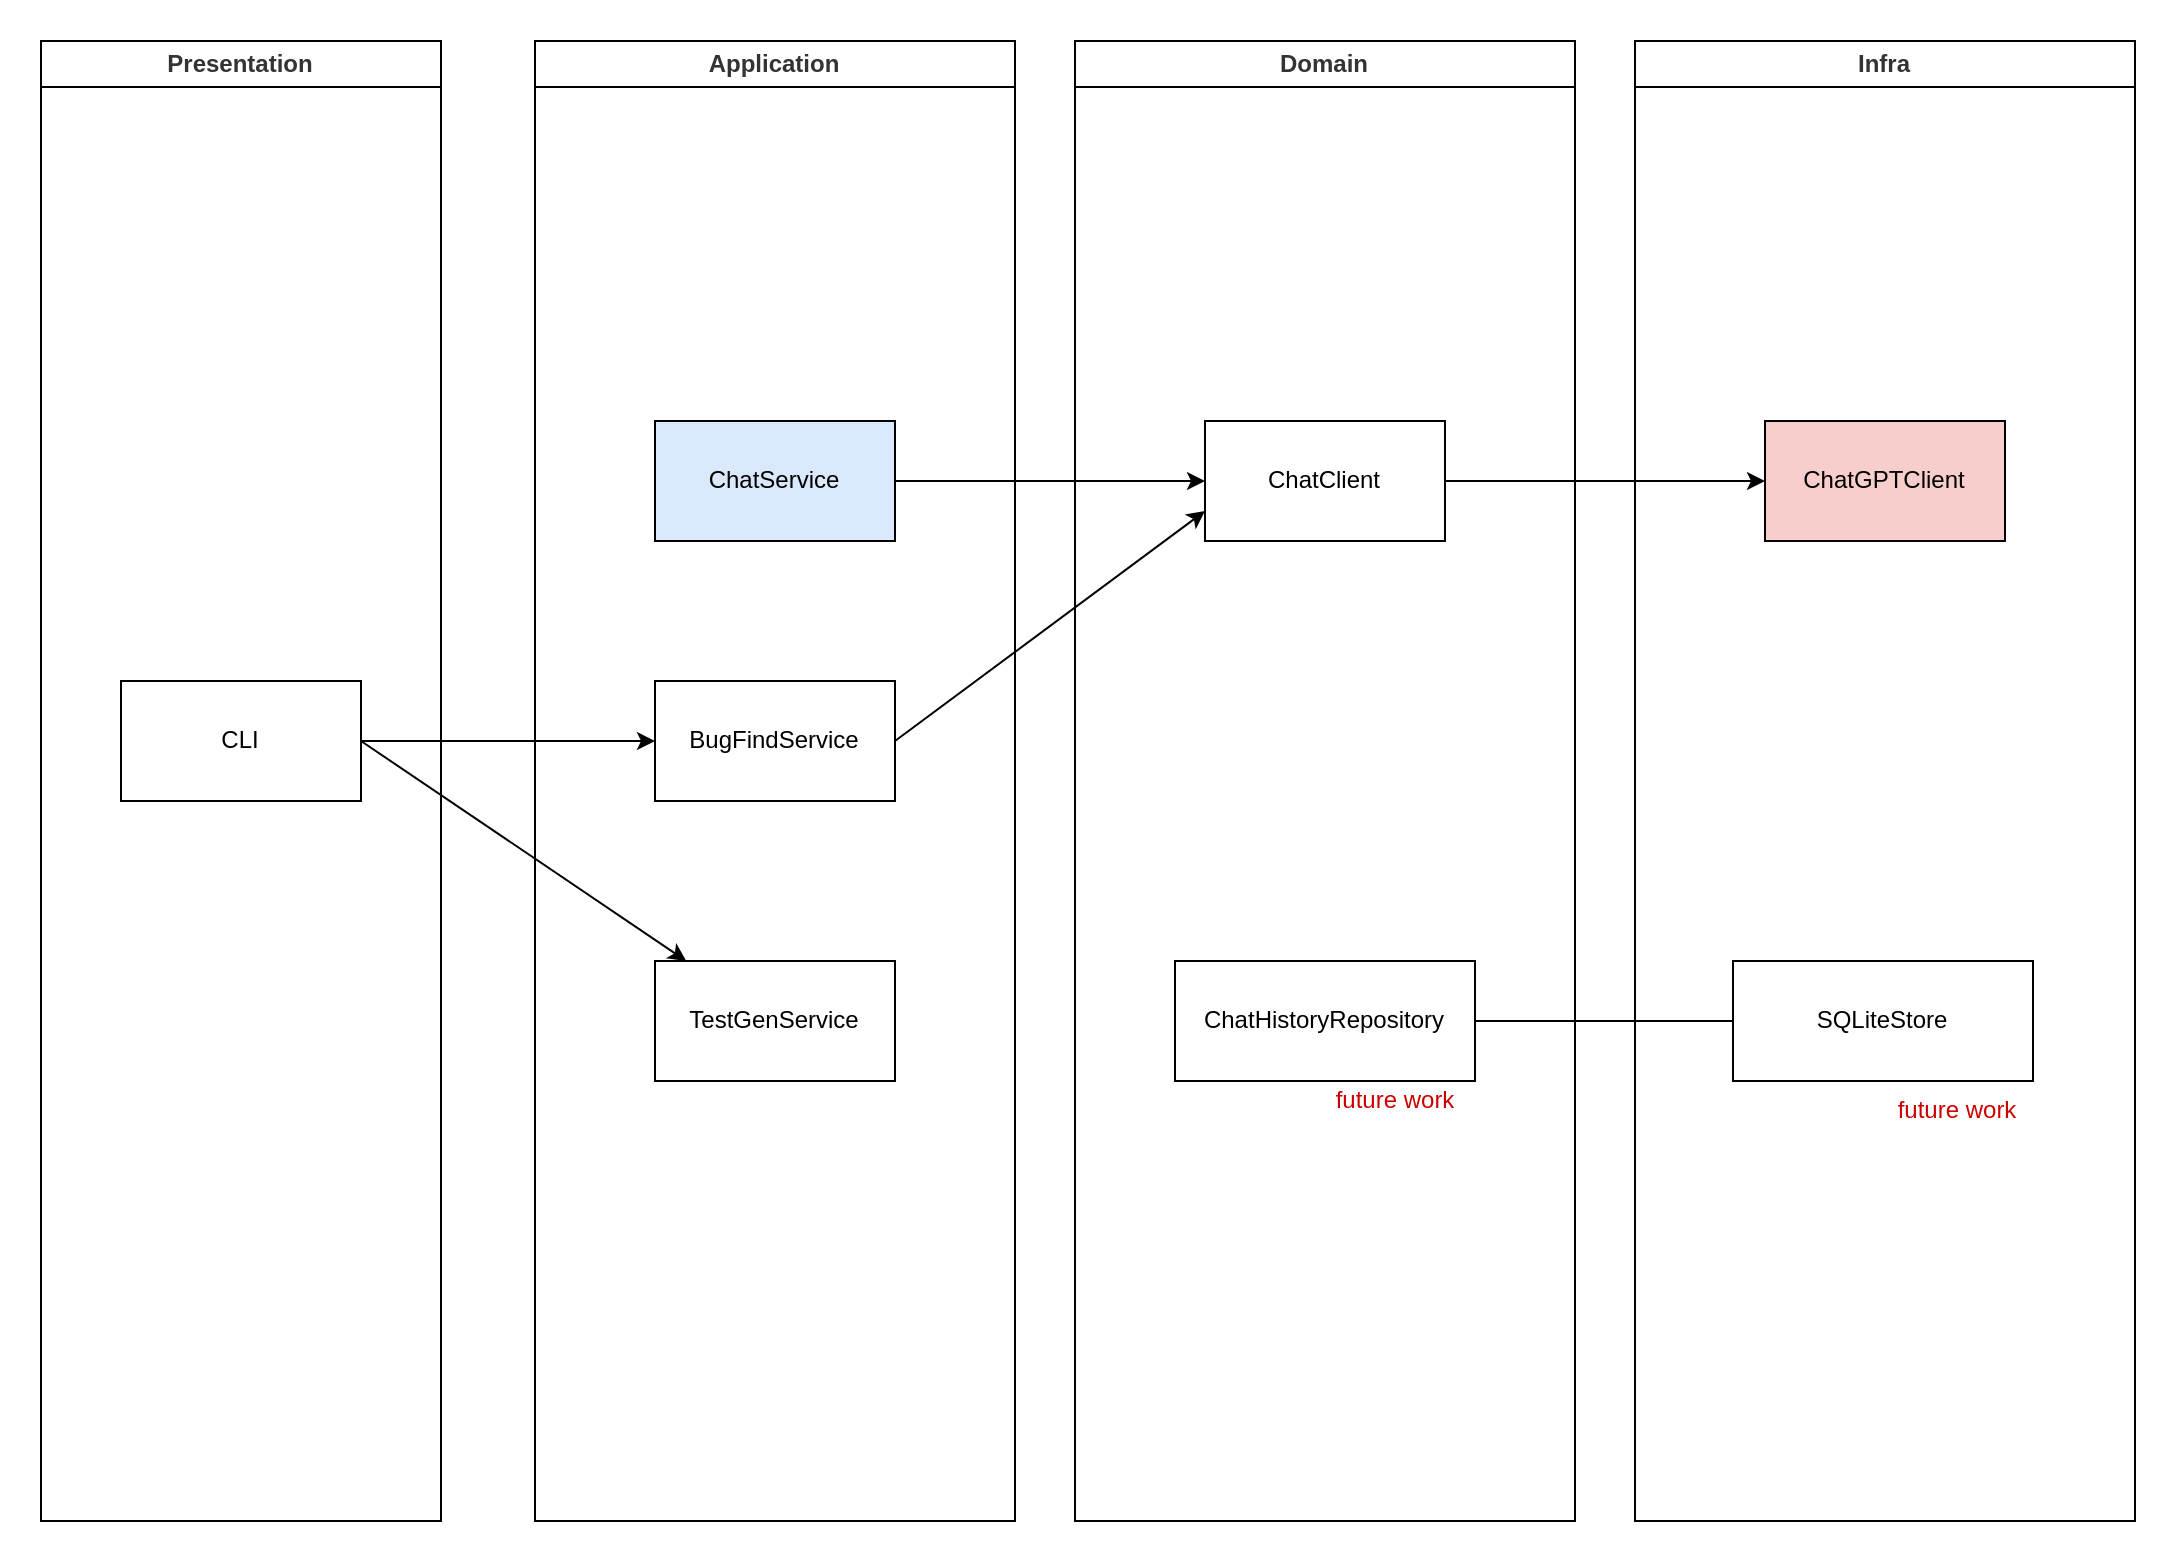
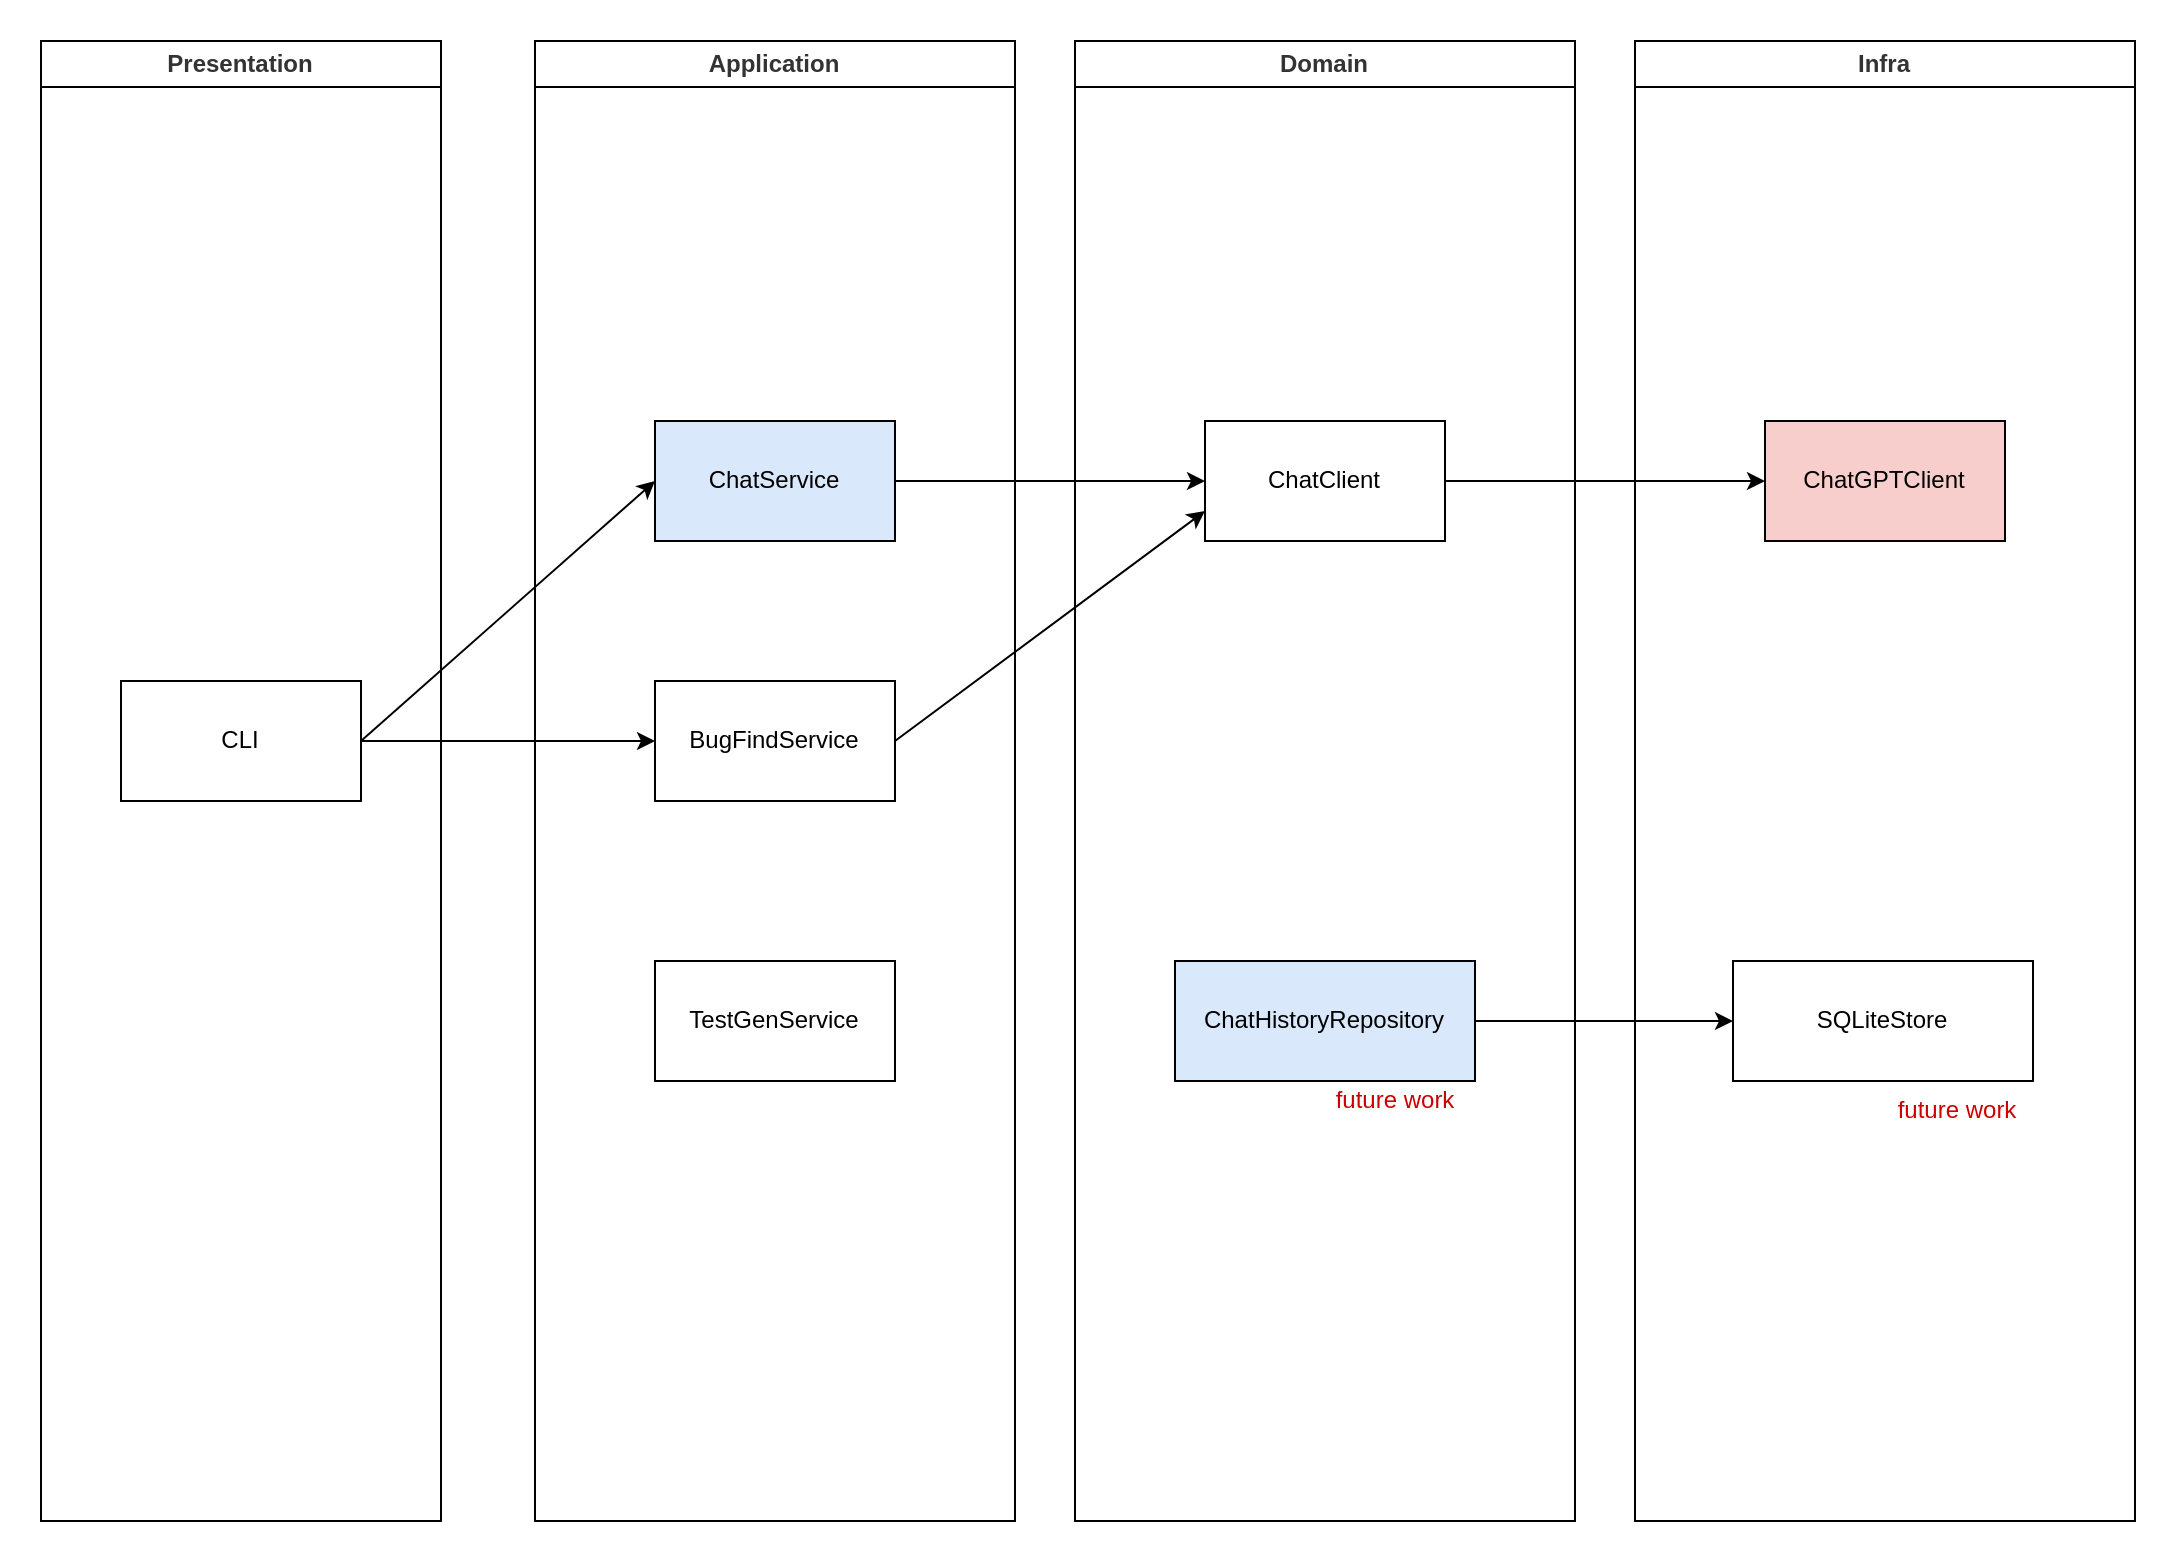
edge "CLI" -> "TestGenService": now "CLI" -> "ChatService"
node "ChatHistoryRepository": fillcolor #ffffff -> #dae8fc
edge "ChatHistoryRepository" -- "SQLiteStore": arrowhead none -> classic
